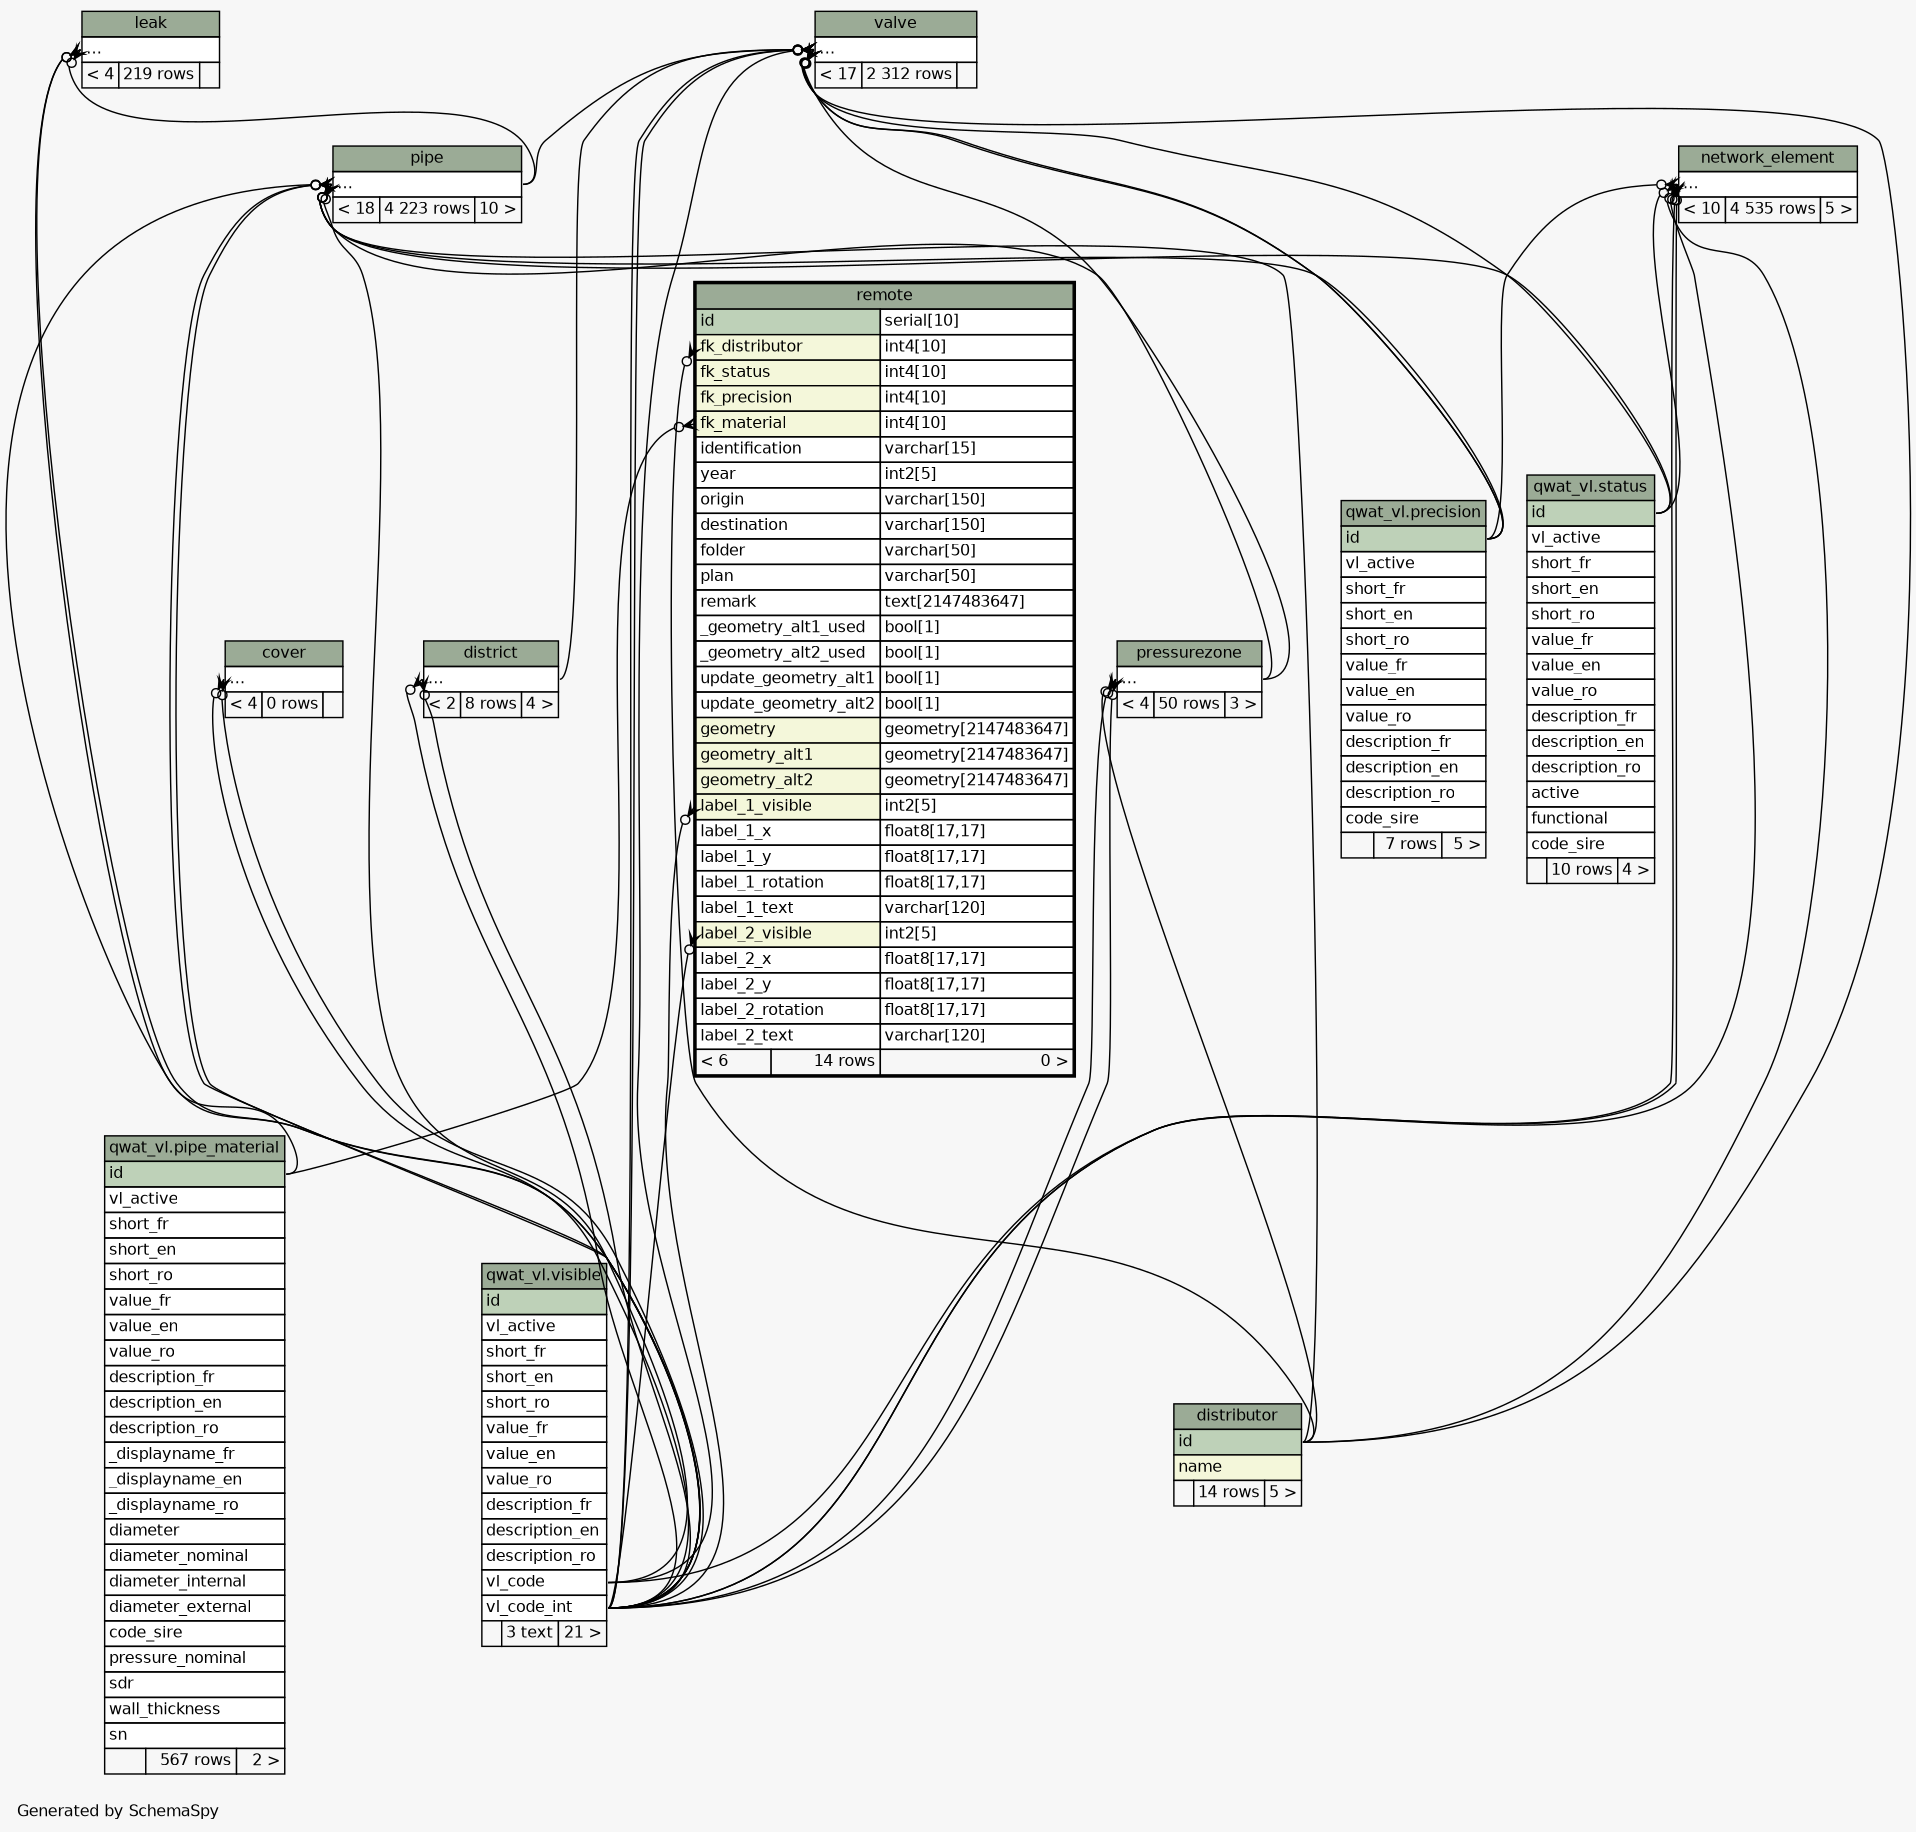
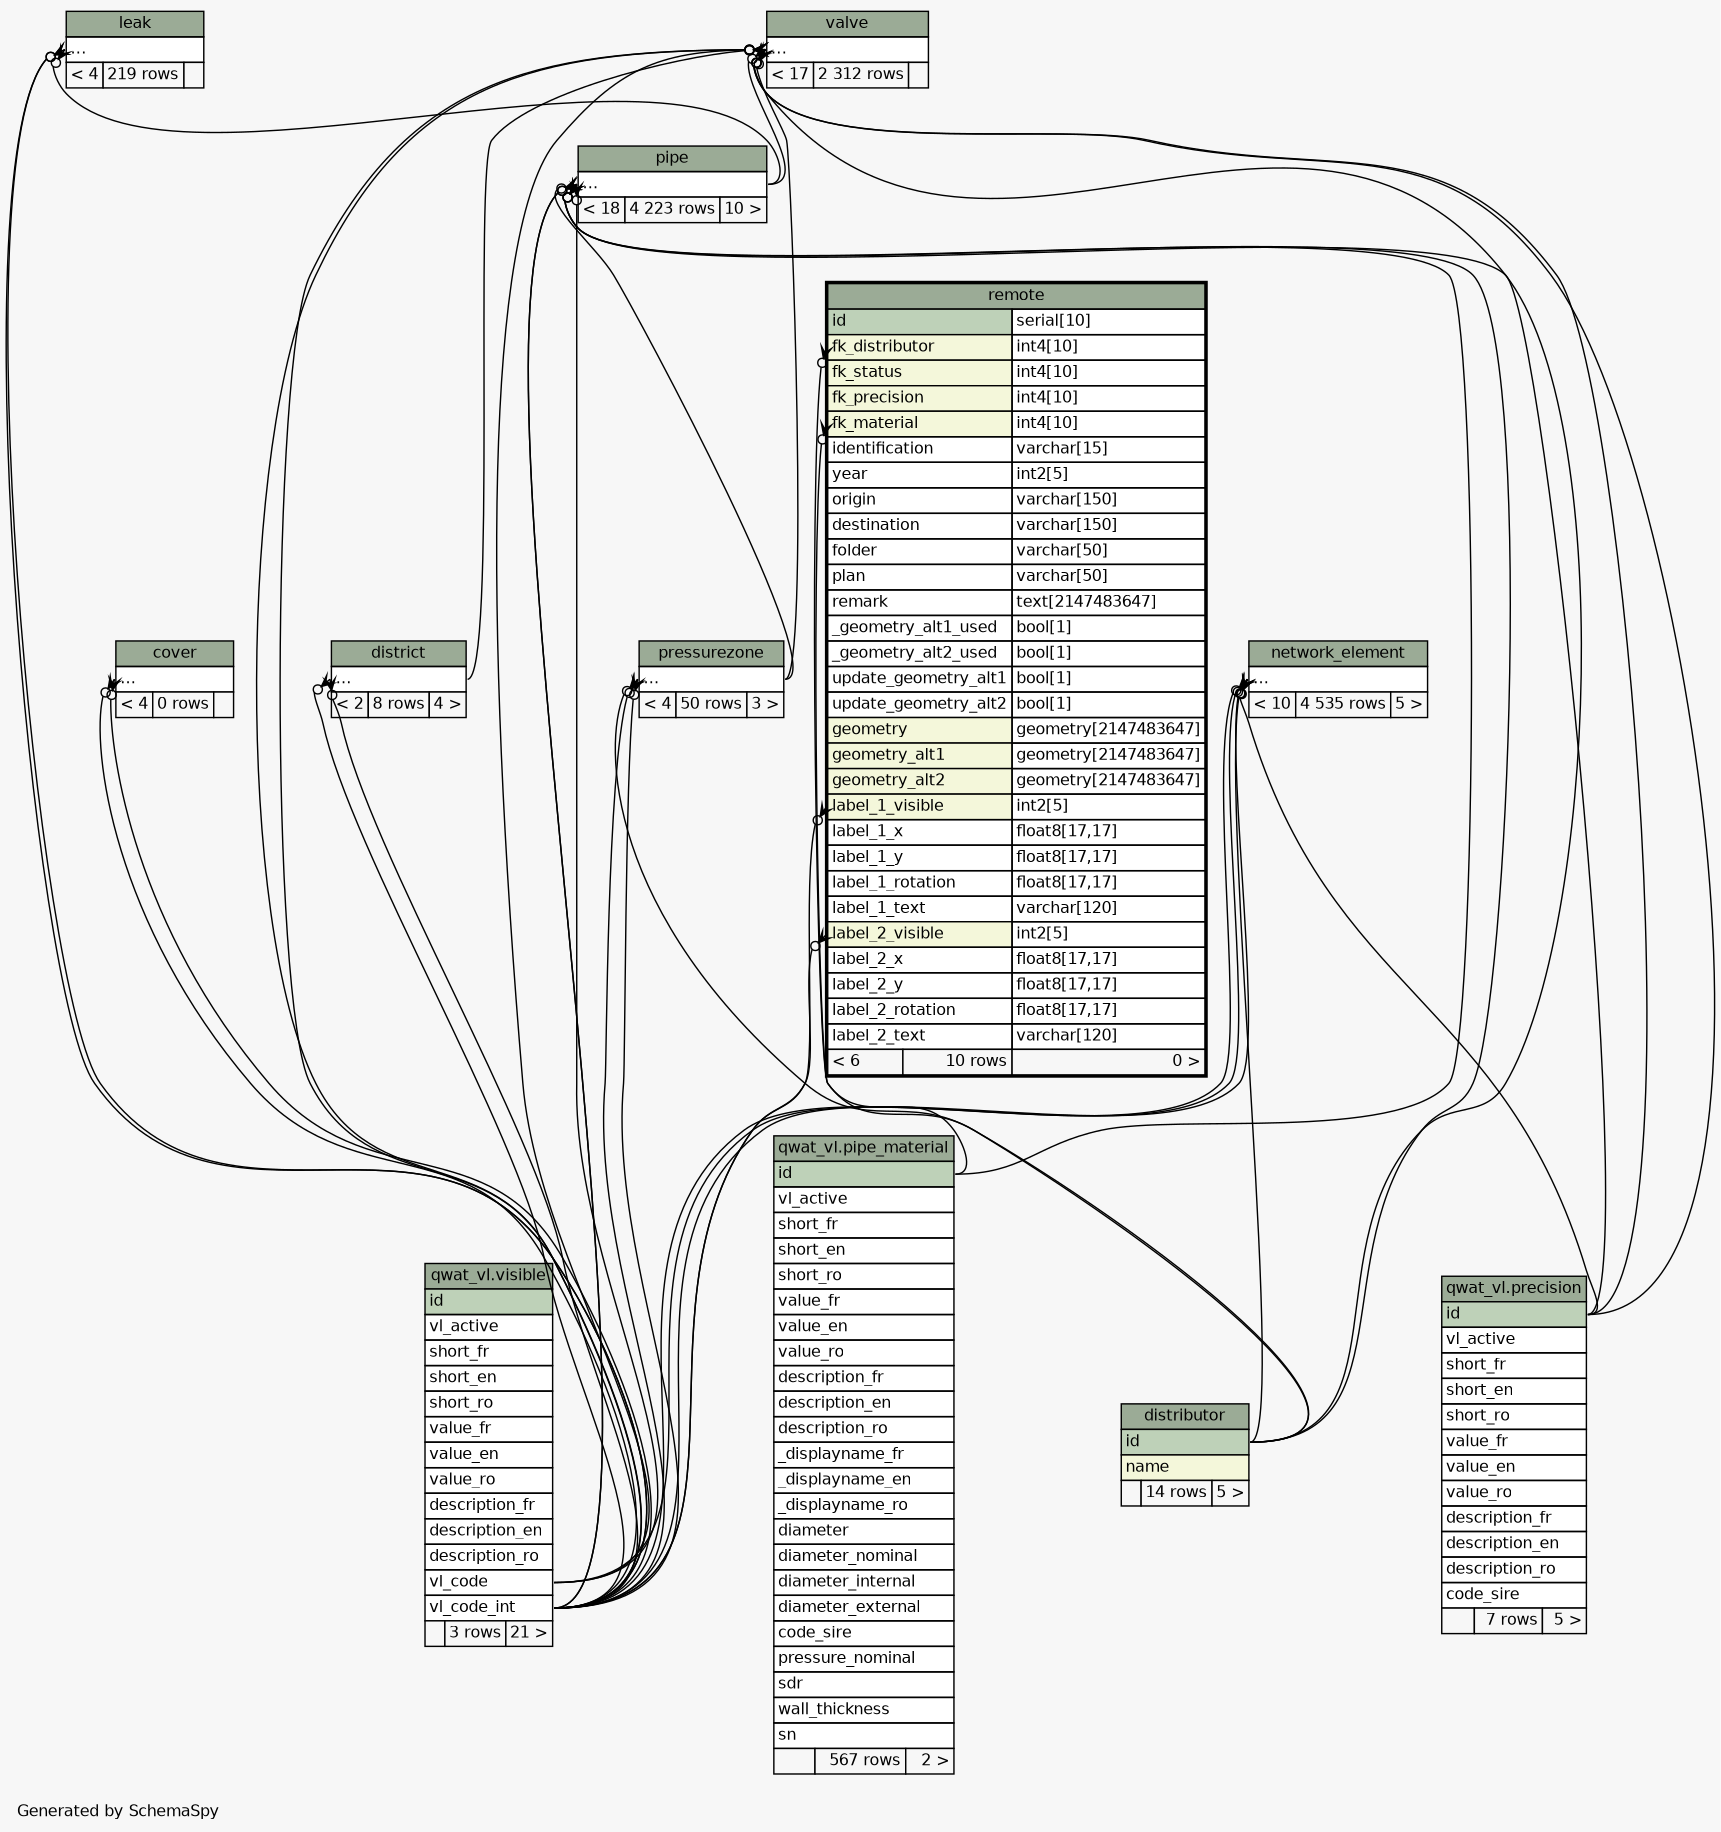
node "qwat_vl.status": removed
node "remote": text "14 rows" -> "10 rows"
node "qwat_vl.visible": text "3 text" -> "3 rows"
